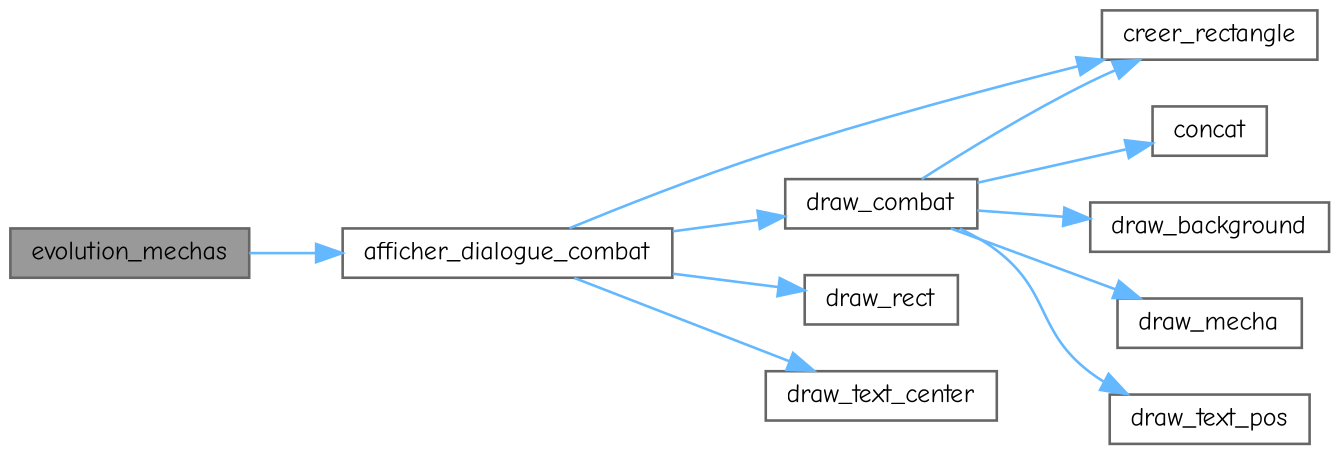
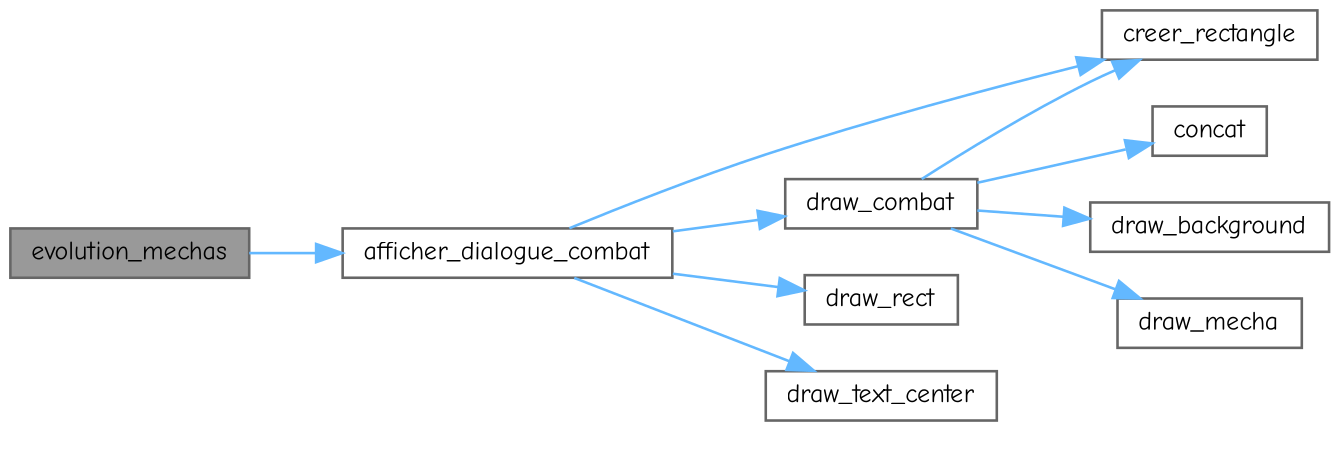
node "draw_text_pos": removed
